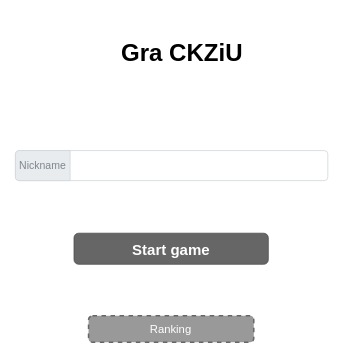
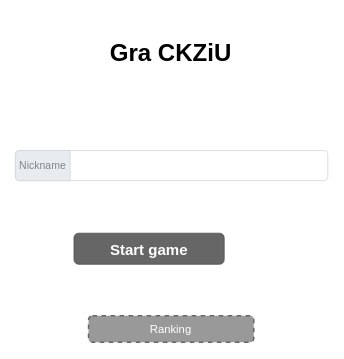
node "Gra CKZiU": moved (182, 60) -> (171, 60)
node "Start game": size 194x31 -> 150x31
